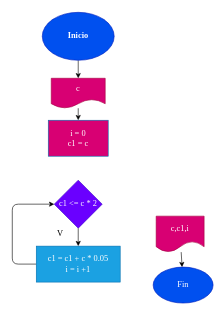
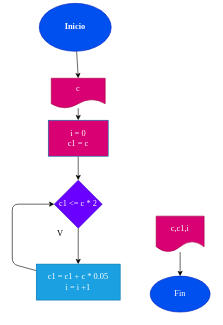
node "Inicio": moved (78, 36) -> (75, 27)
edge "i = 0 c1 = c" -> "c1 <= c * 2": added
node "c1 = c1 + c * 0.05 i = i +1": moved (78, 264) -> (78, 282)
node "Fin": moved (183, 285) -> (180, 294)
